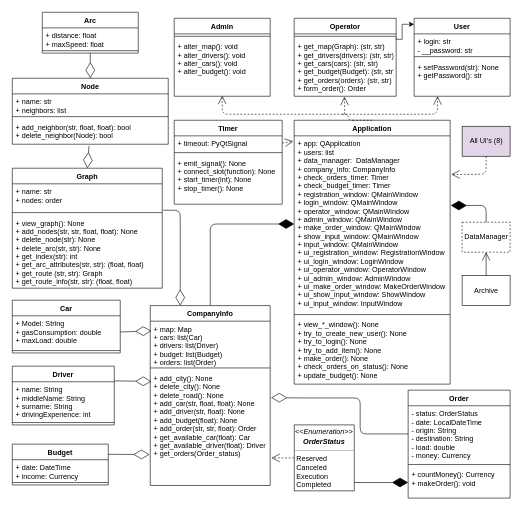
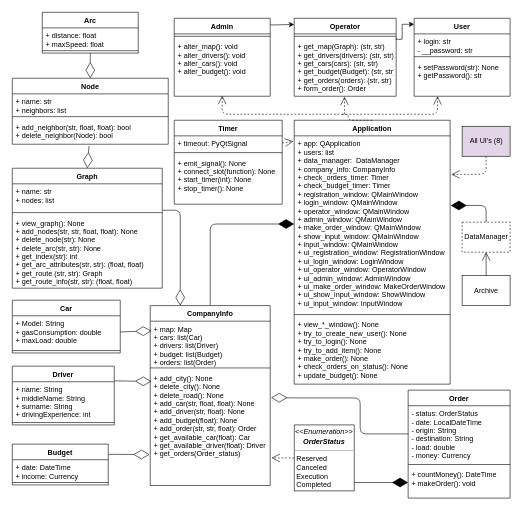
edge "Admin" -> "Operator": added
node "+ name: str + nodes: order": label "+ name: str + nodes: order" -> "+ name: str + nodes: list"
node "+ countMoney(): Currency + makeOrder(): void": label "+ countMoney(): Currency + makeOrder(): void" -> "+ countMoney(): DateTime + makeOrder(): void"
